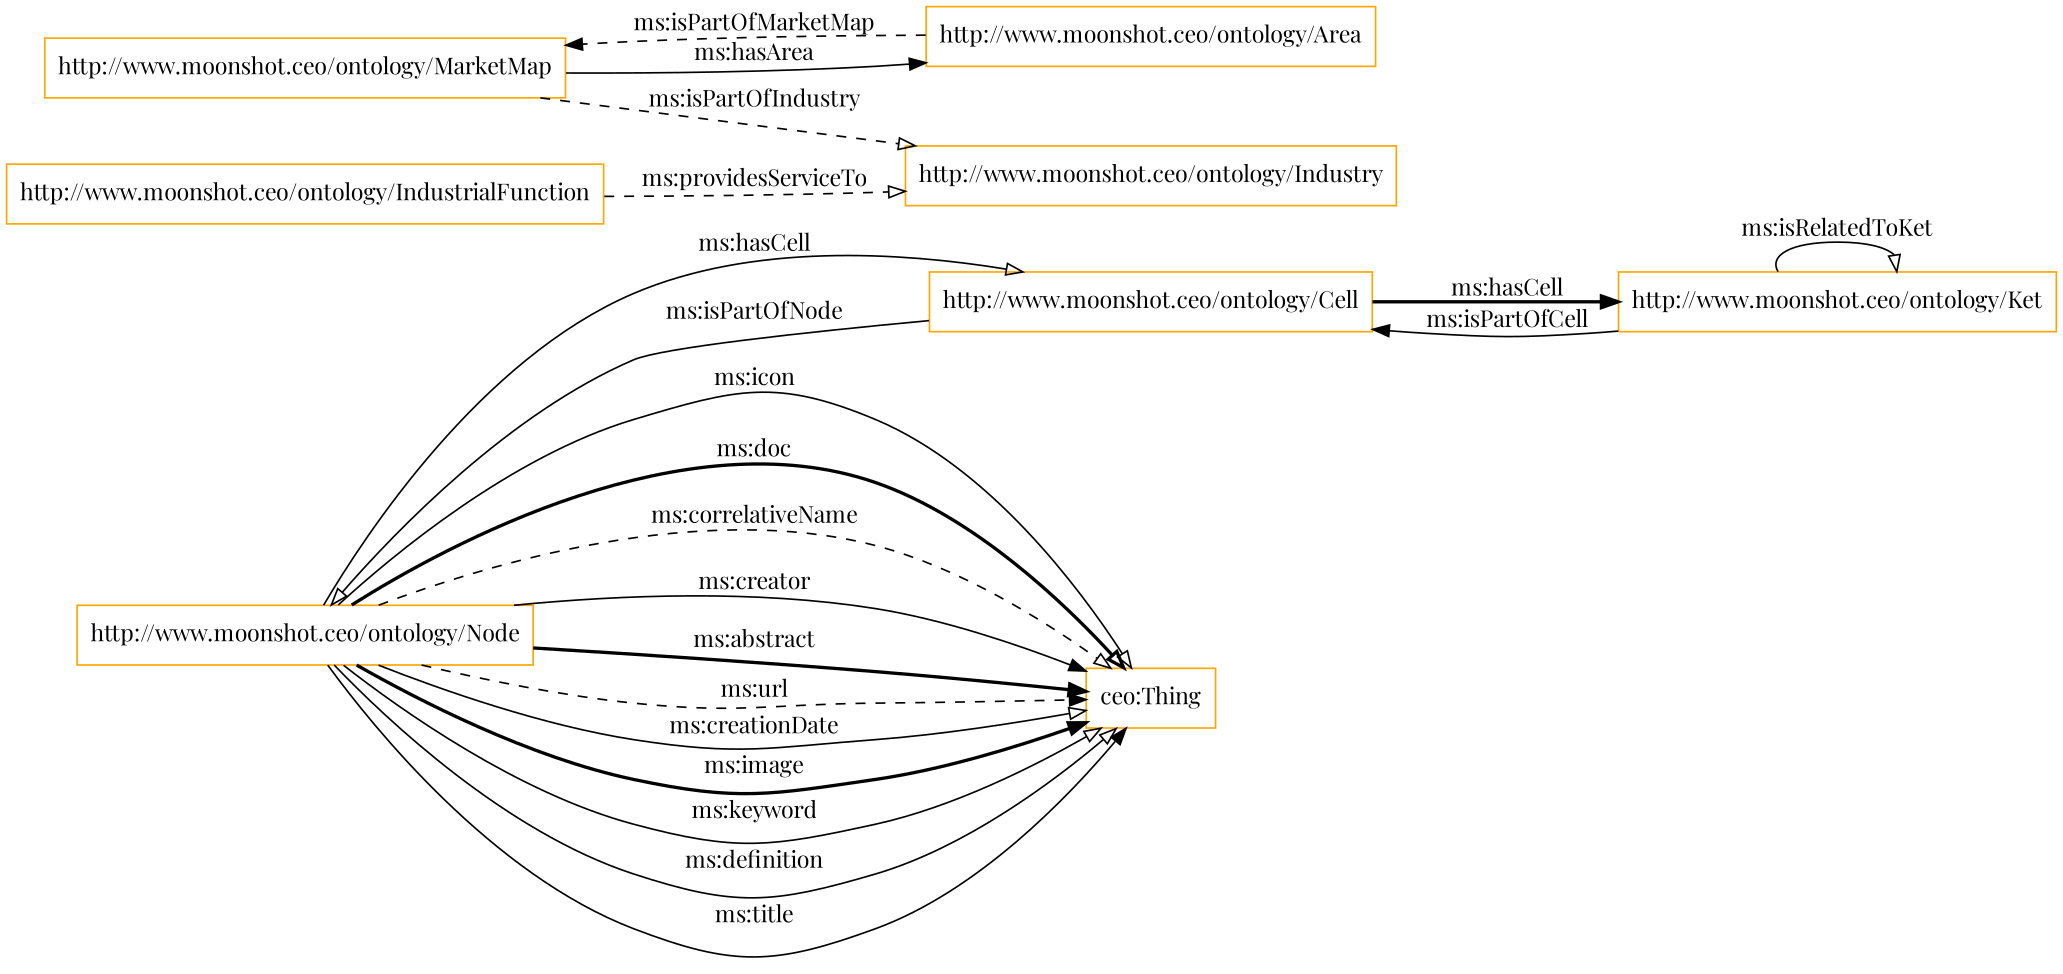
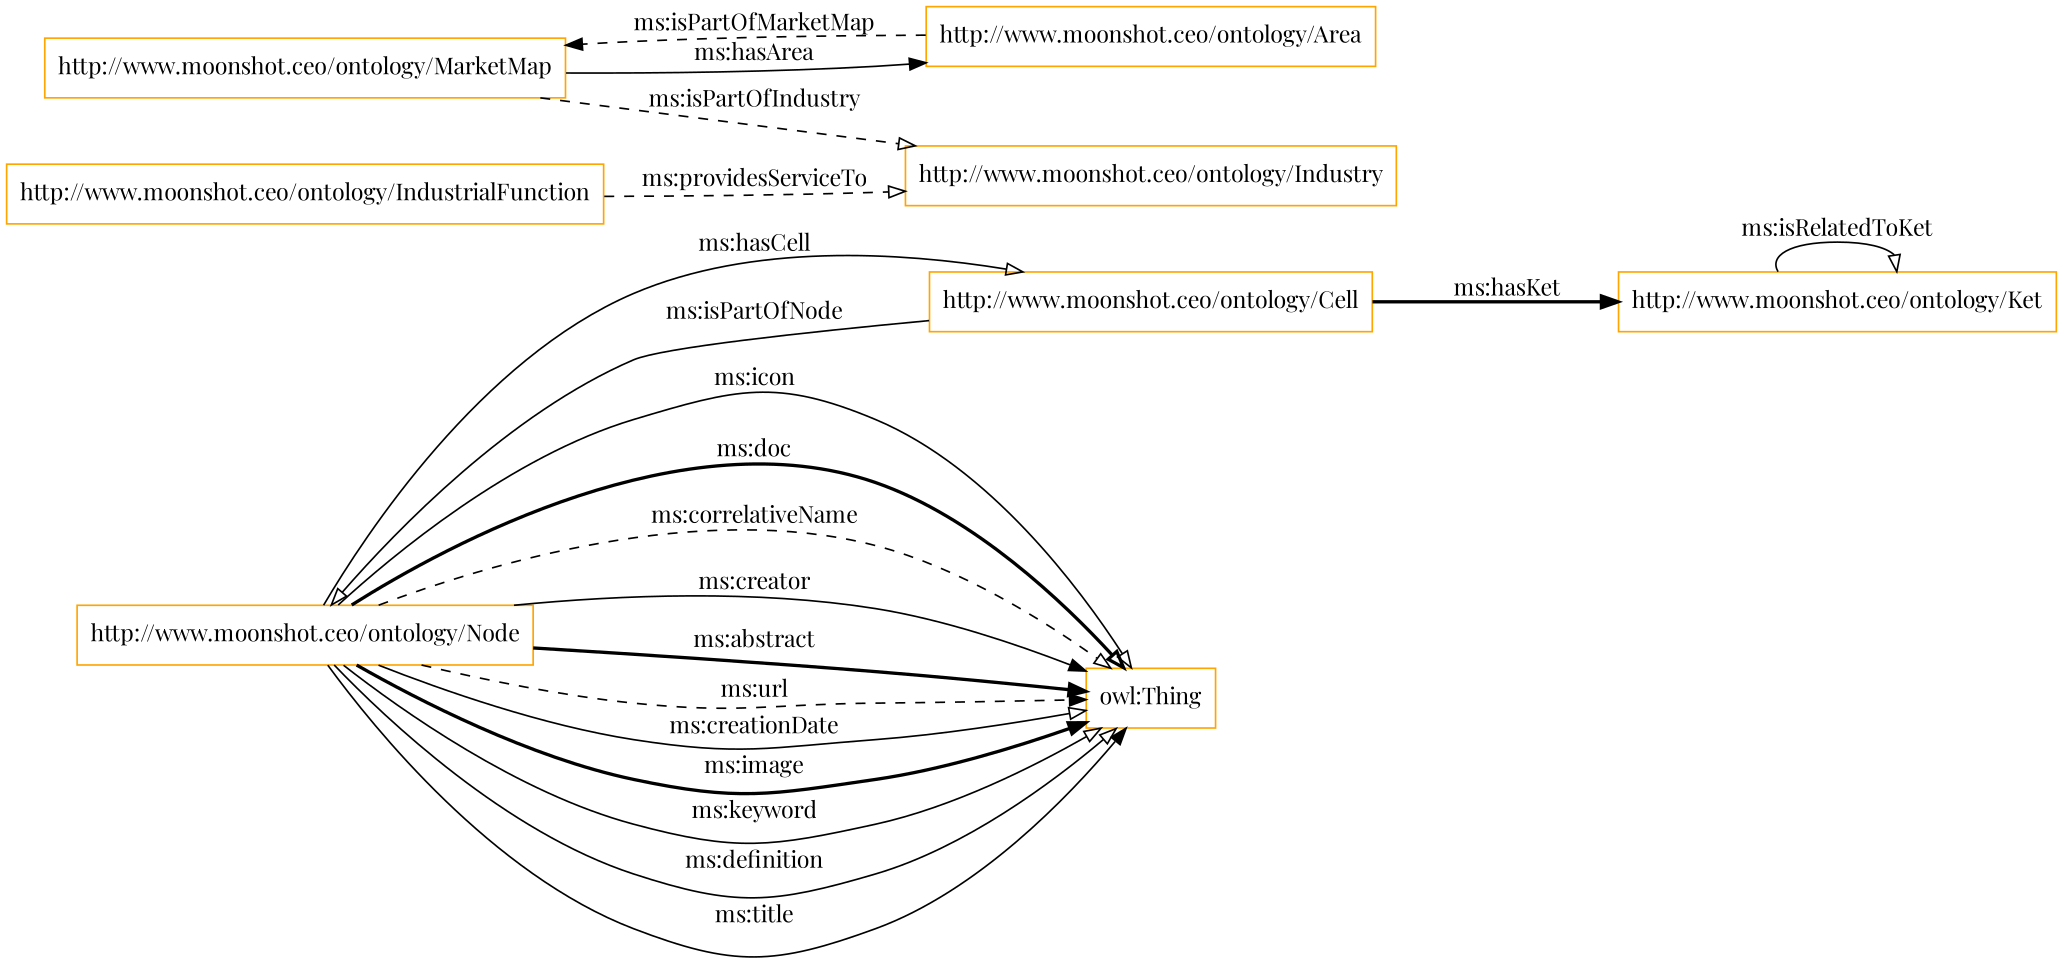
edge "http://www.moonshot.ceo/ontology/Cell" -> "http://www.moonshot.ceo/ontology/Ket": label "ms:hasCell" -> "ms:hasKet"
edge "http://www.moonshot.ceo/ontology/Ket" -> "http://www.moonshot.ceo/ontology/Cell": removed, label "ms:isPartOfCell"
node "ceo:Thing": label "ceo:Thing" -> "owl:Thing"
